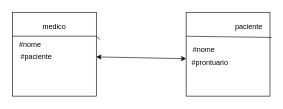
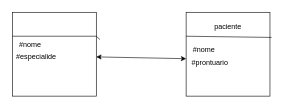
node "medico": removed
node "paciente": moved (249, 27) -> (228, 27)
node "#paciente": label "#paciente" -> "#especialide"
